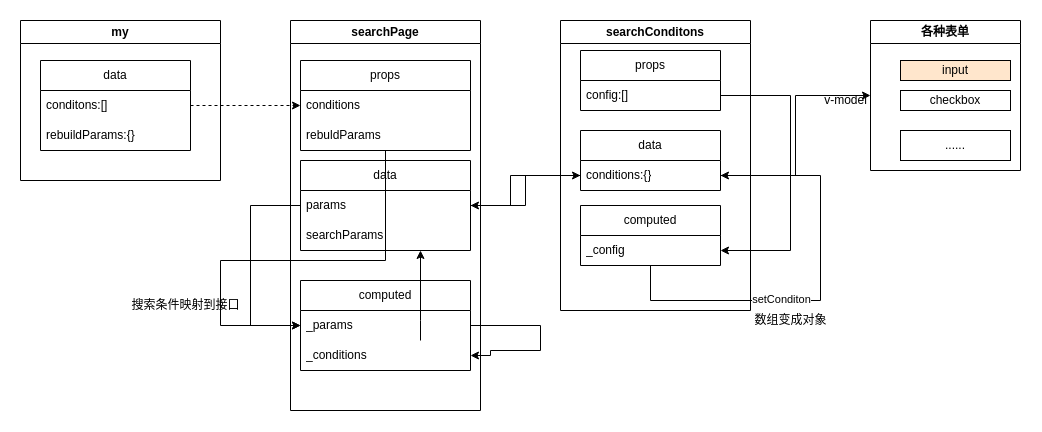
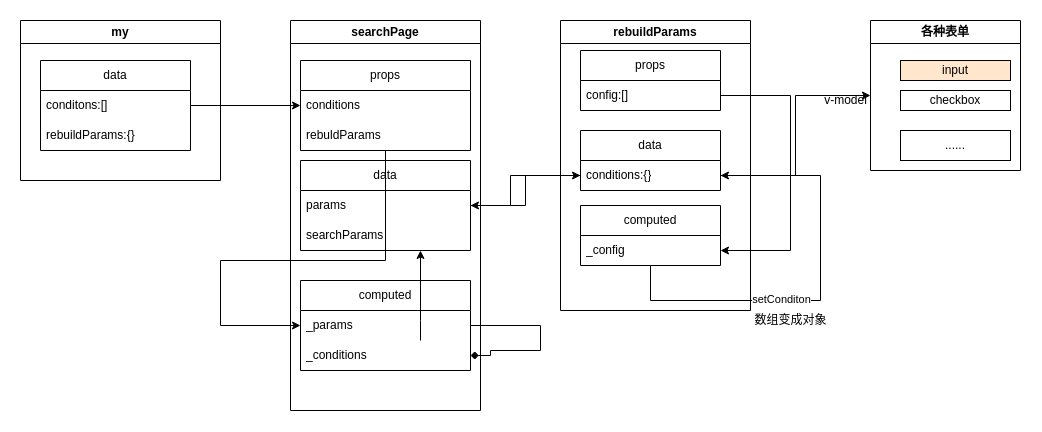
node "searchConditons": label "searchConditons" -> "rebuildParams"
edge "conditons:[]" -> "conditions": style dashed -> solid
edge "params" -> "_params": removed
node "搜索条件映射到接口": removed
edge "_params" -> "_conditions": arrowhead classic -> diamond
